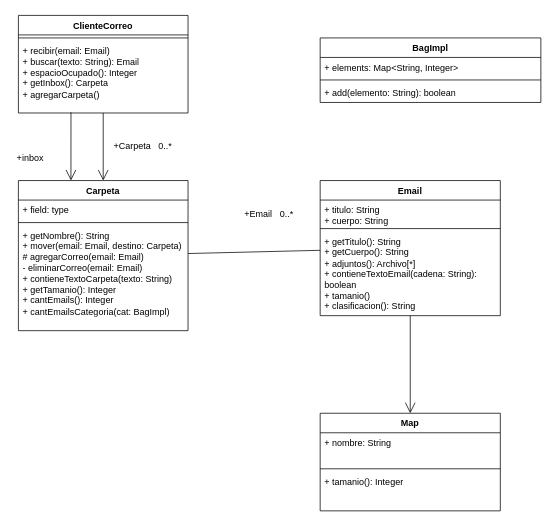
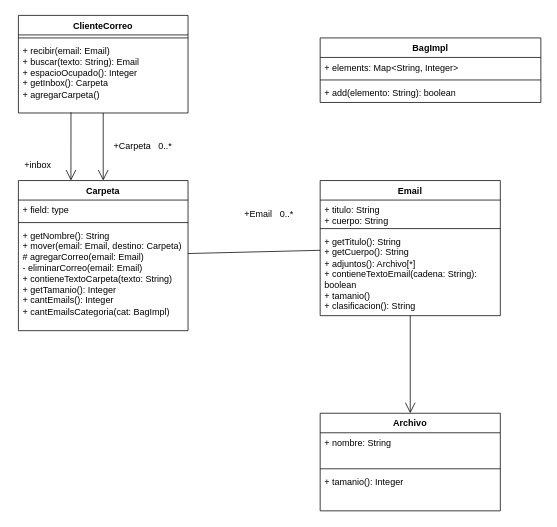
node "+inbox": moved (30, 158) -> (38, 165)
node "Map": label "Map" -> "Archivo"
